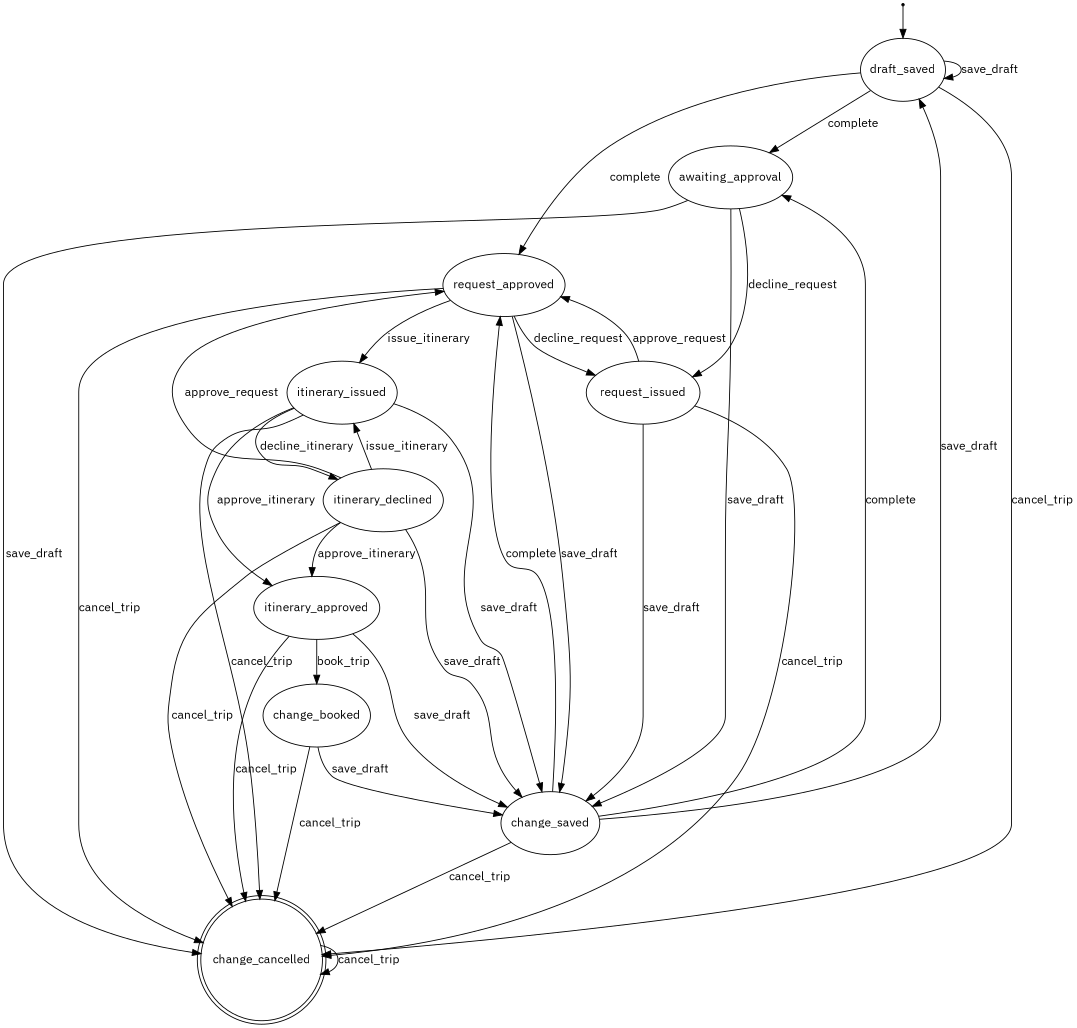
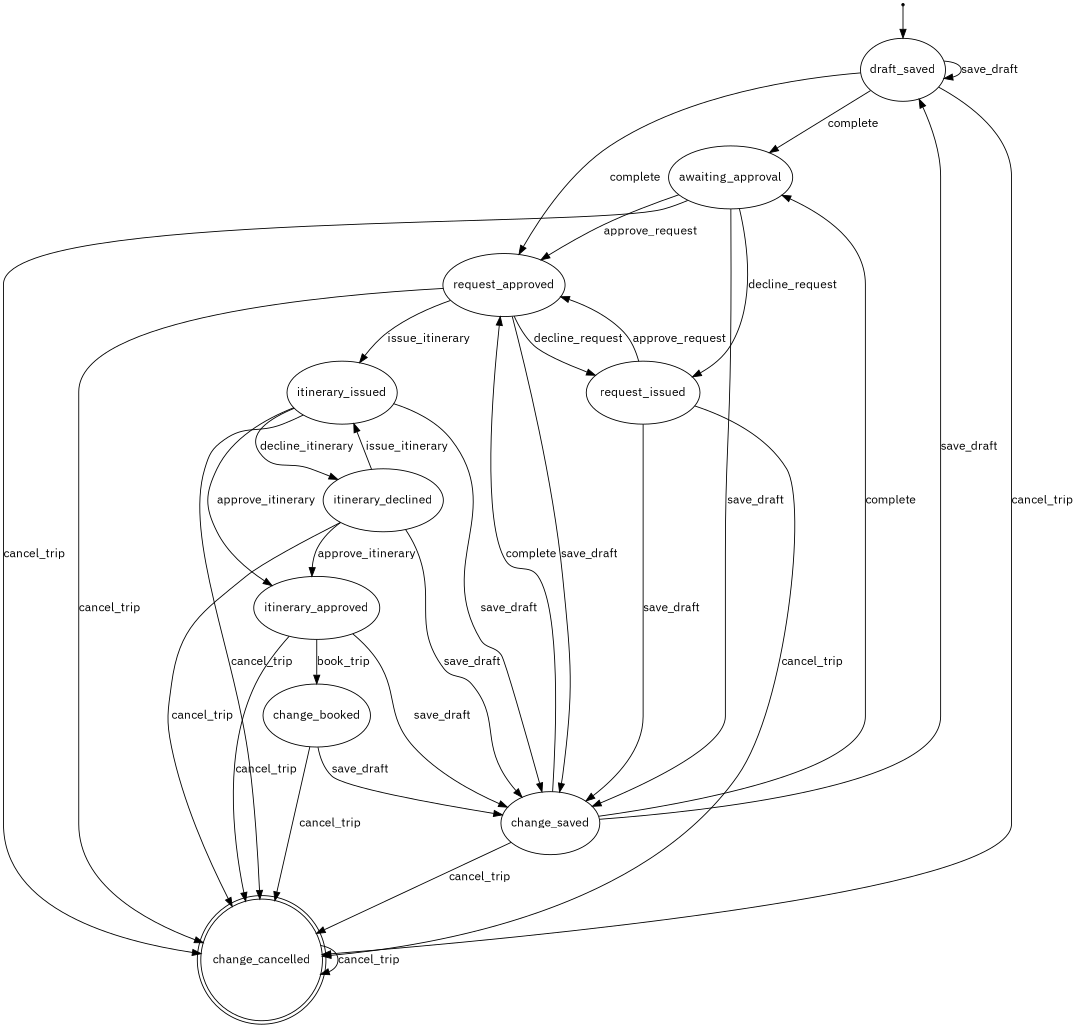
edge "itinerary_declined" -> "request_approved": now "awaiting_approval" -> "request_approved"
edge "awaiting_approval" -> "change_cancelled": label "save_draft" -> "cancel_trip"
